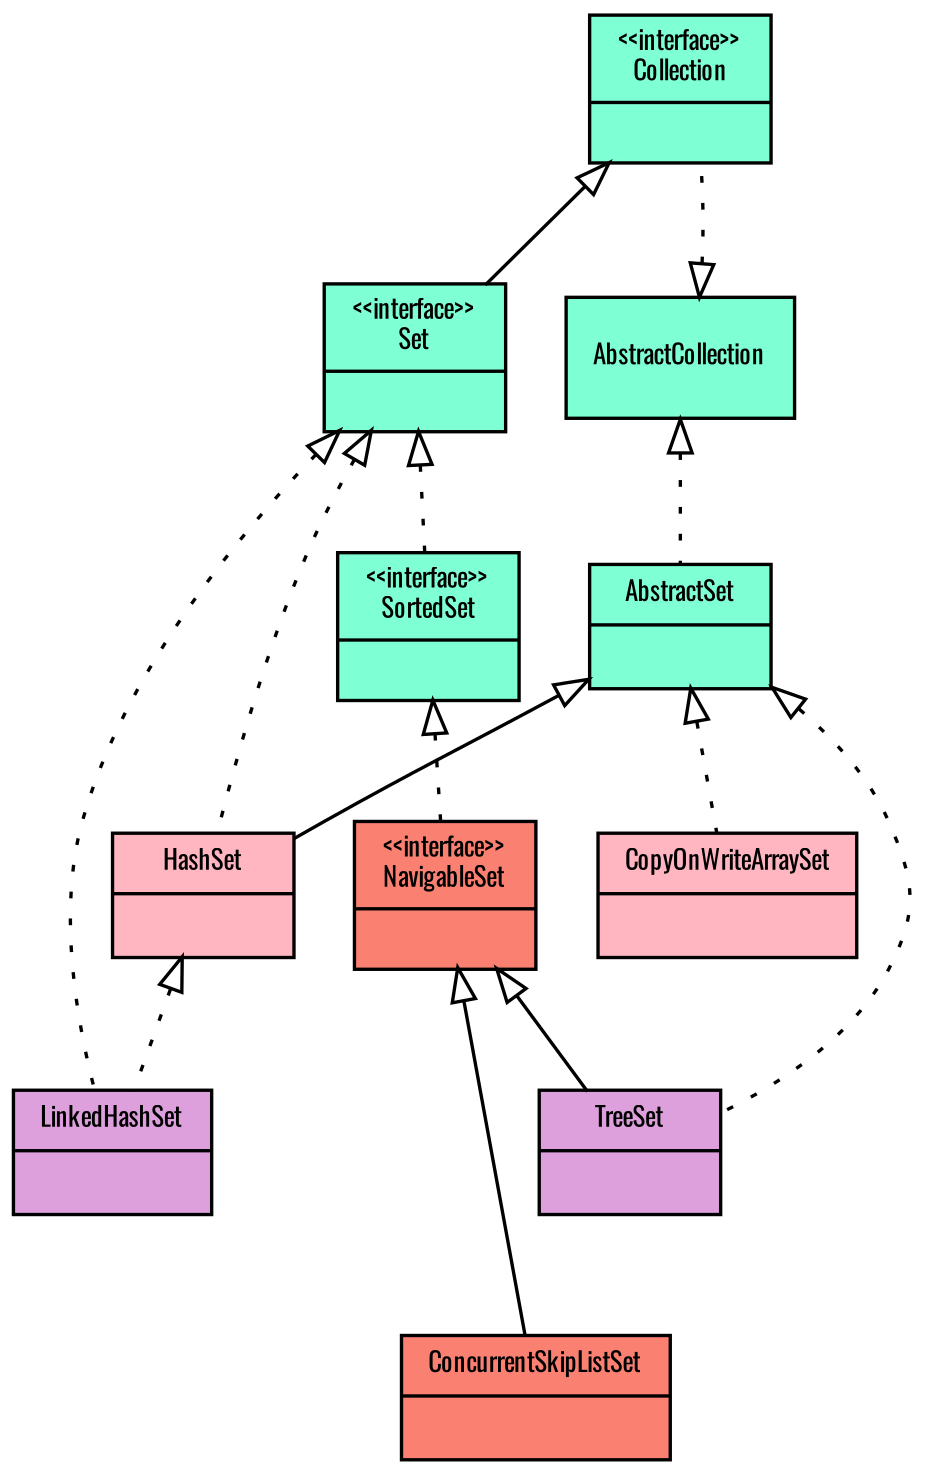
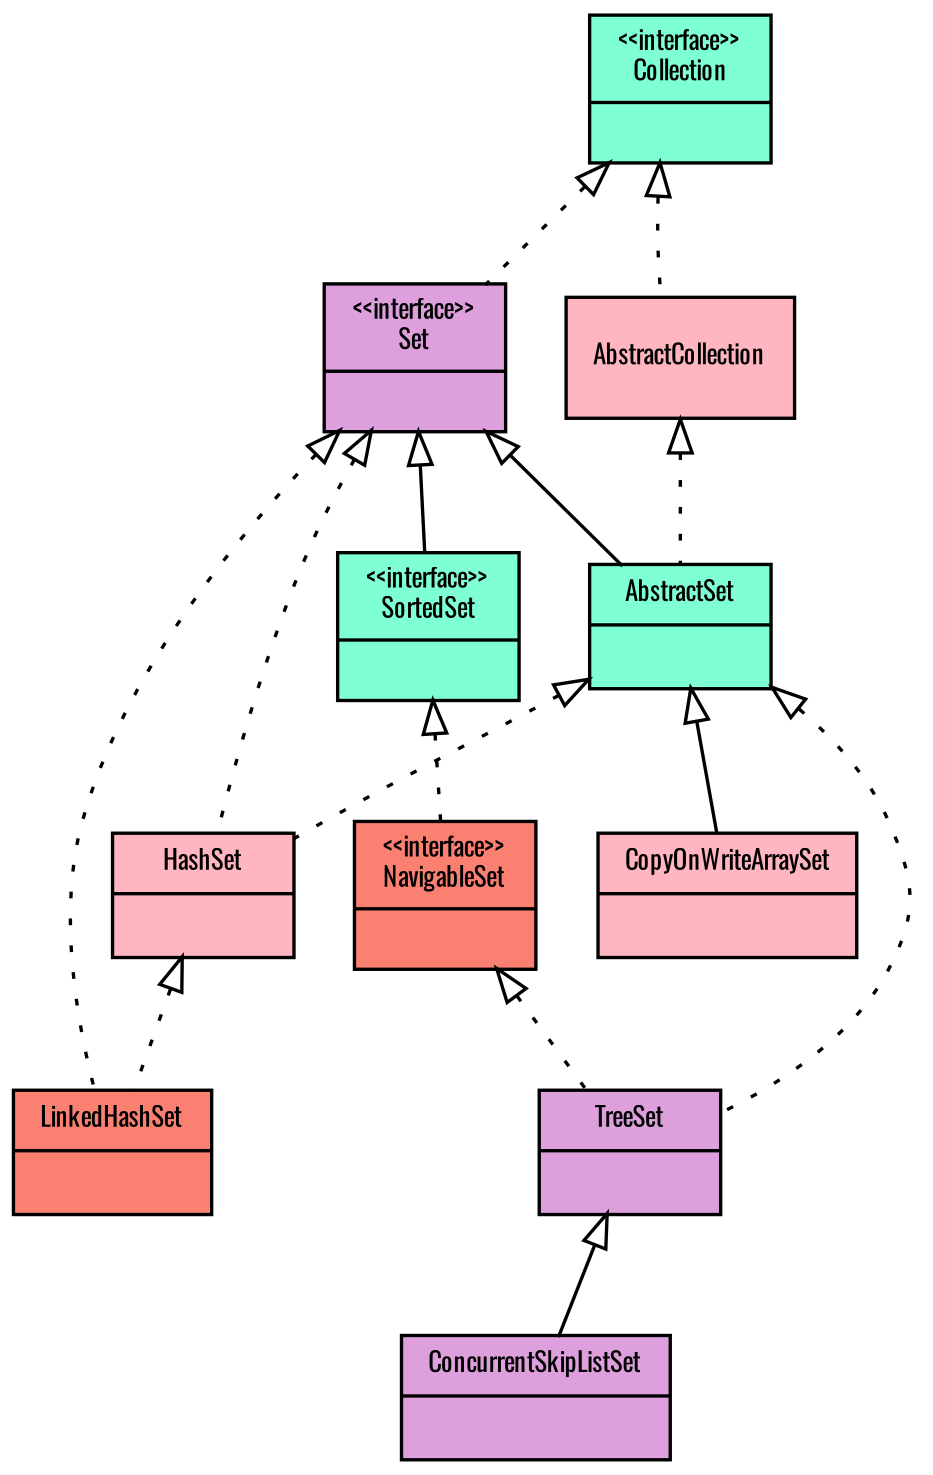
edge "Collection" -> "AbstractCollection": reversed
edge "Set" -> "Collection": style solid -> dotted
node "Set": fillcolor aquamarine -> plum
node "AbstractCollection": fillcolor aquamarine -> lightpink
edge "SortedSet" -> "Set": style dotted -> solid
edge "AbstractSet" -> "Set": added
edge "HashSet" -> "AbstractSet": style solid -> dotted
edge "CopyOnWriteArraySet" -> "AbstractSet": style dotted -> solid
edge "TreeSet" -> "NavigableSet": style solid -> dotted
node "LinkedHashSet": fillcolor plum -> salmon
edge "ConcurrentSkipListSet" -> "NavigableSet": now "ConcurrentSkipListSet" -> "TreeSet"
node "ConcurrentSkipListSet": fillcolor salmon -> plum
